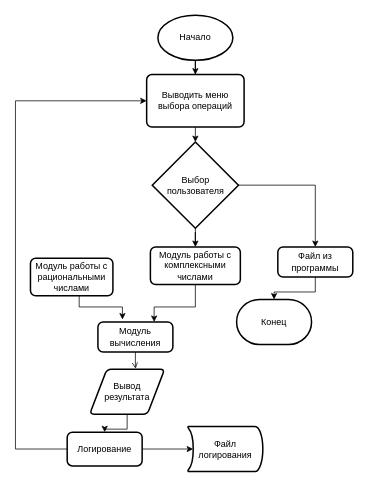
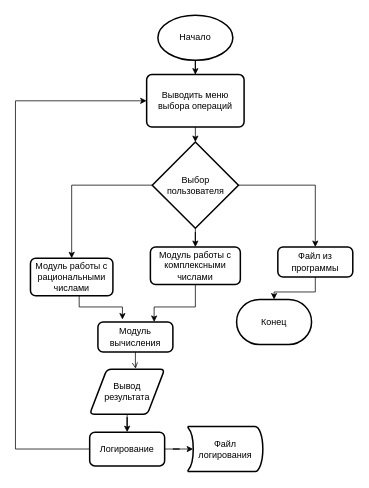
edge "Выбор пользователя" -> "Модуль работы с рациональными числами": added
node "Логирование": moved (105, 449) -> (127, 449)
